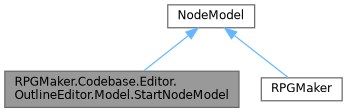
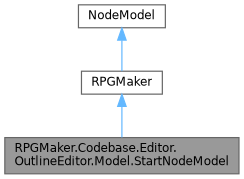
edge "RPGMaker.Codebase.Editor. OutlineEditor.Model.StartNodeModel" -> "NodeModel": now "RPGMaker.Codebase.Editor. OutlineEditor.Model.StartNodeModel" -> "RPGMaker"
